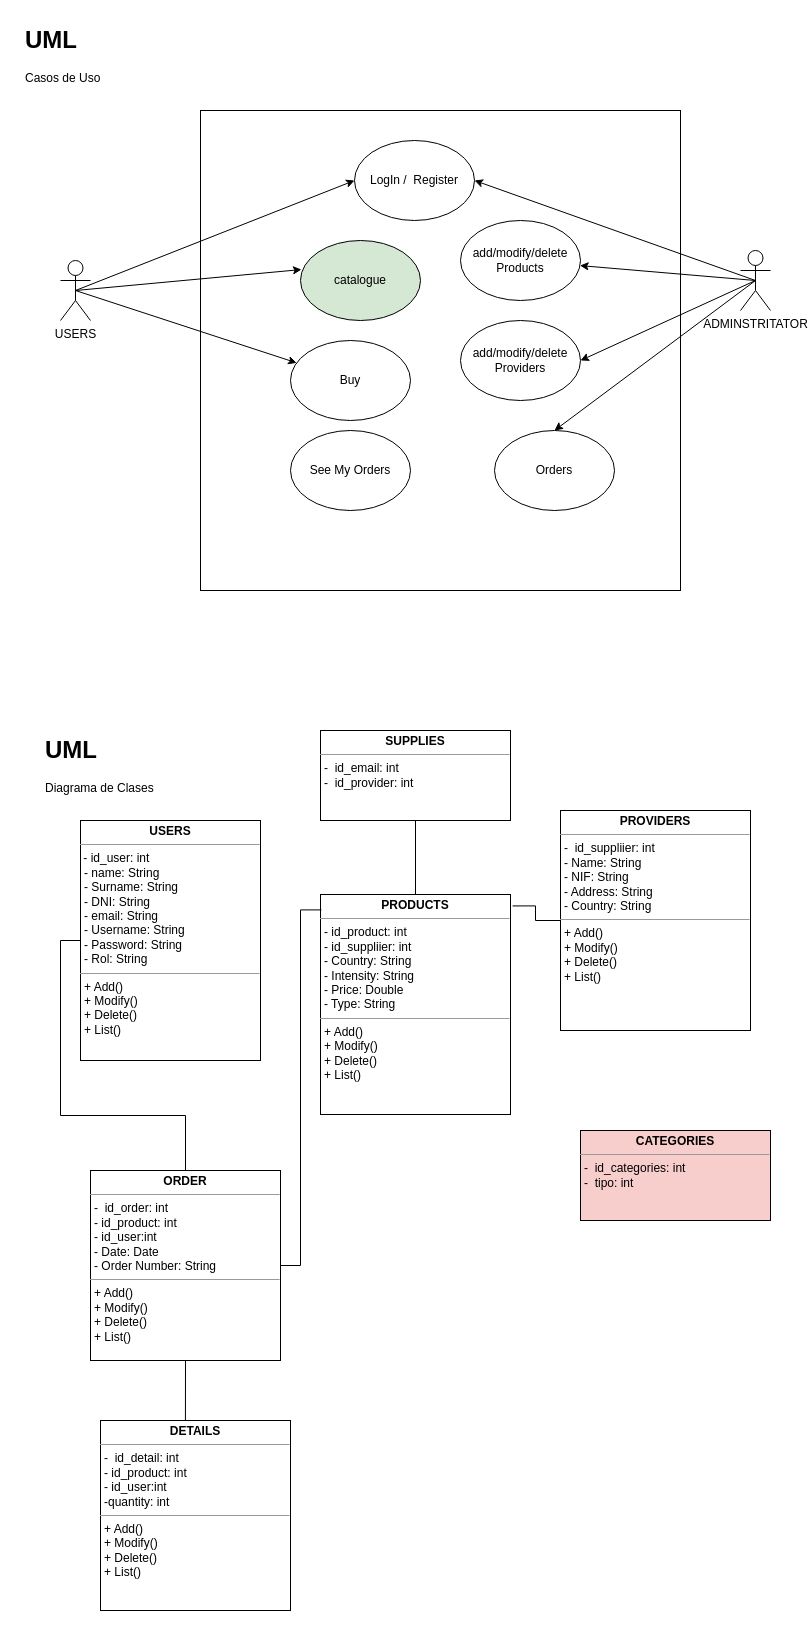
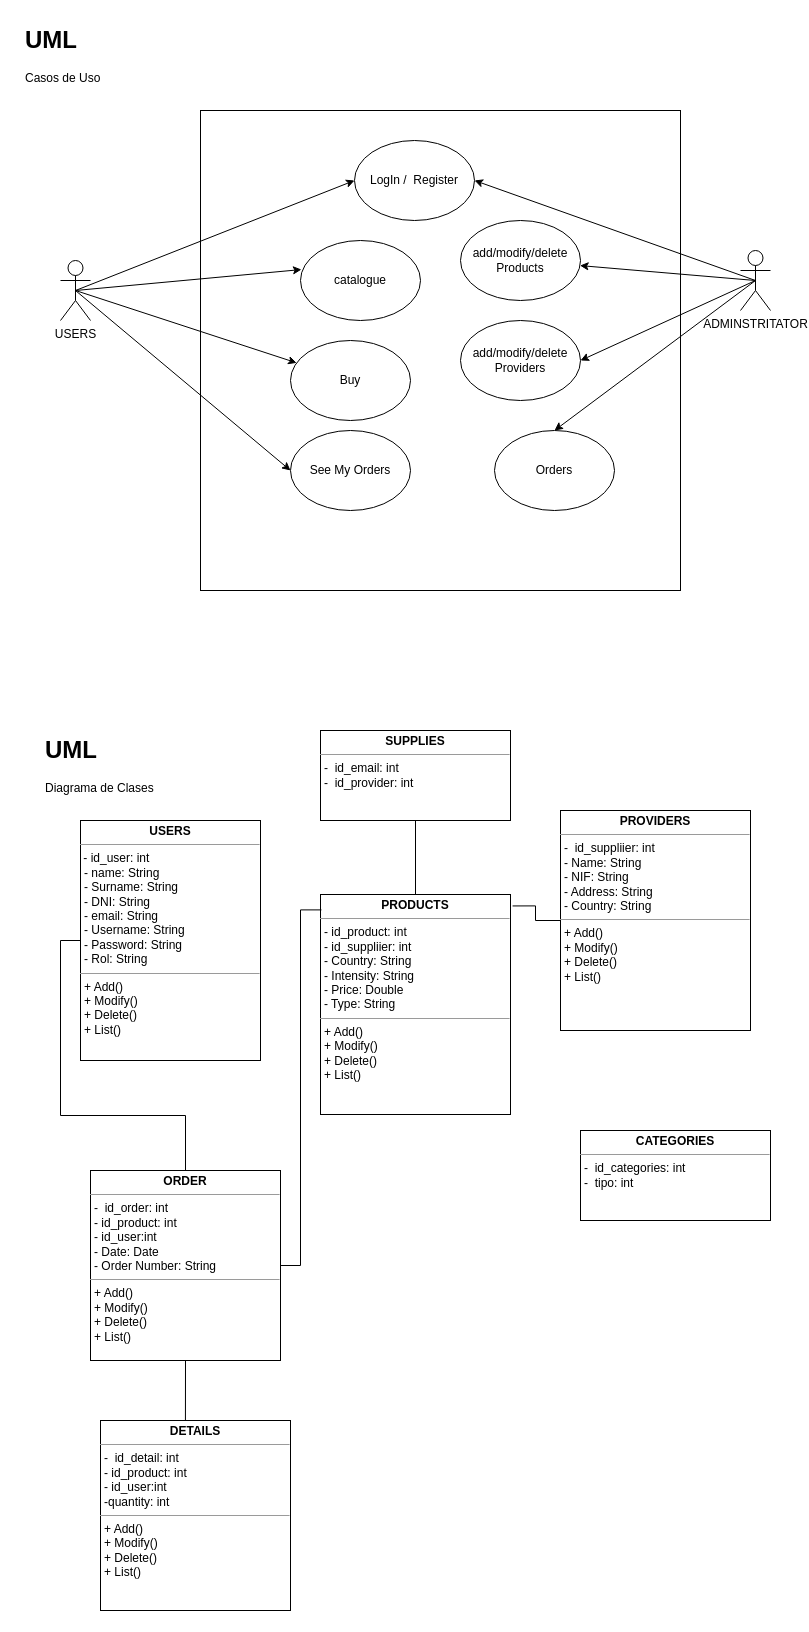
node "catalogue": fillcolor #d5e8d4 -> #ffffff
edge "USERS" -> "See My Orders": added
node "CATEGORIES - id_categories: int - tipo: int": fillcolor #f8cecc -> #ffffff
